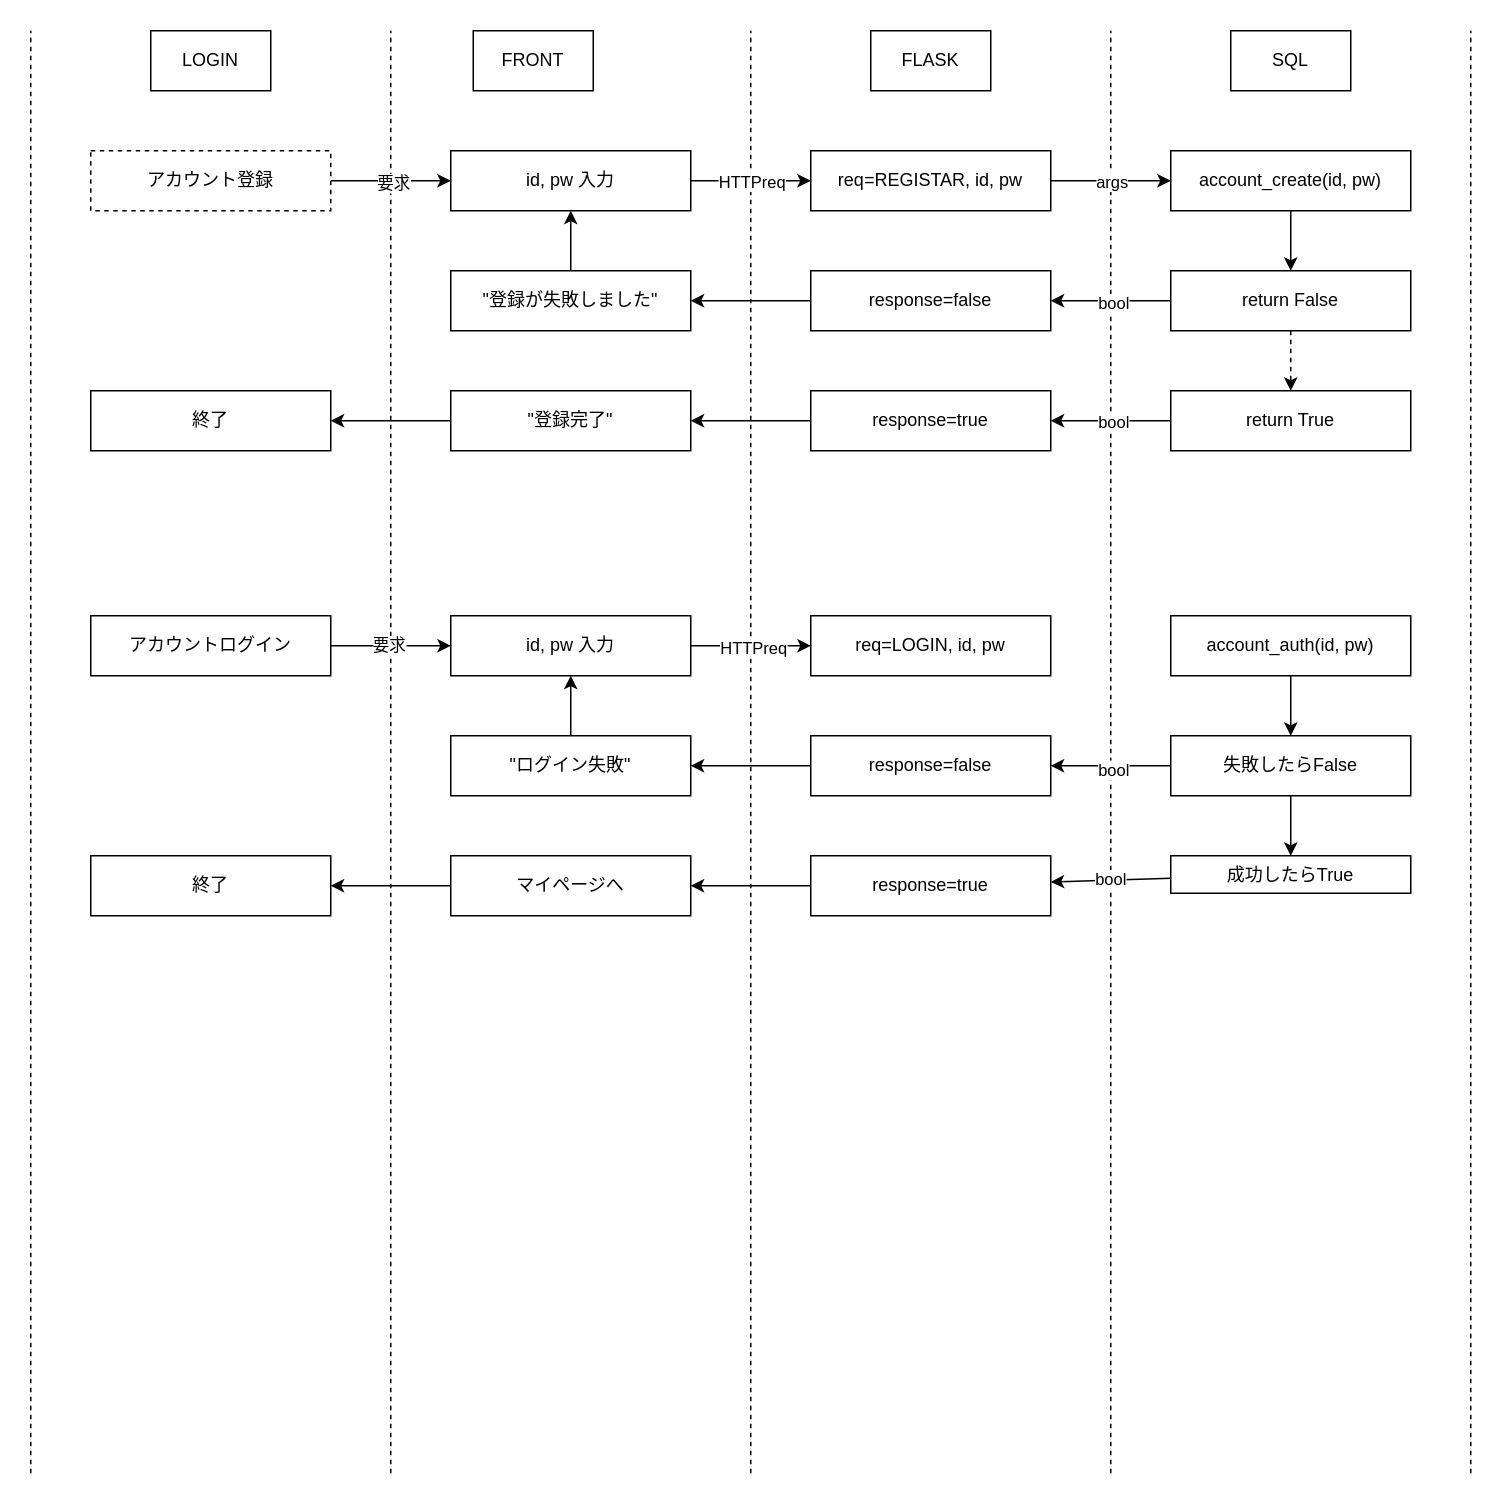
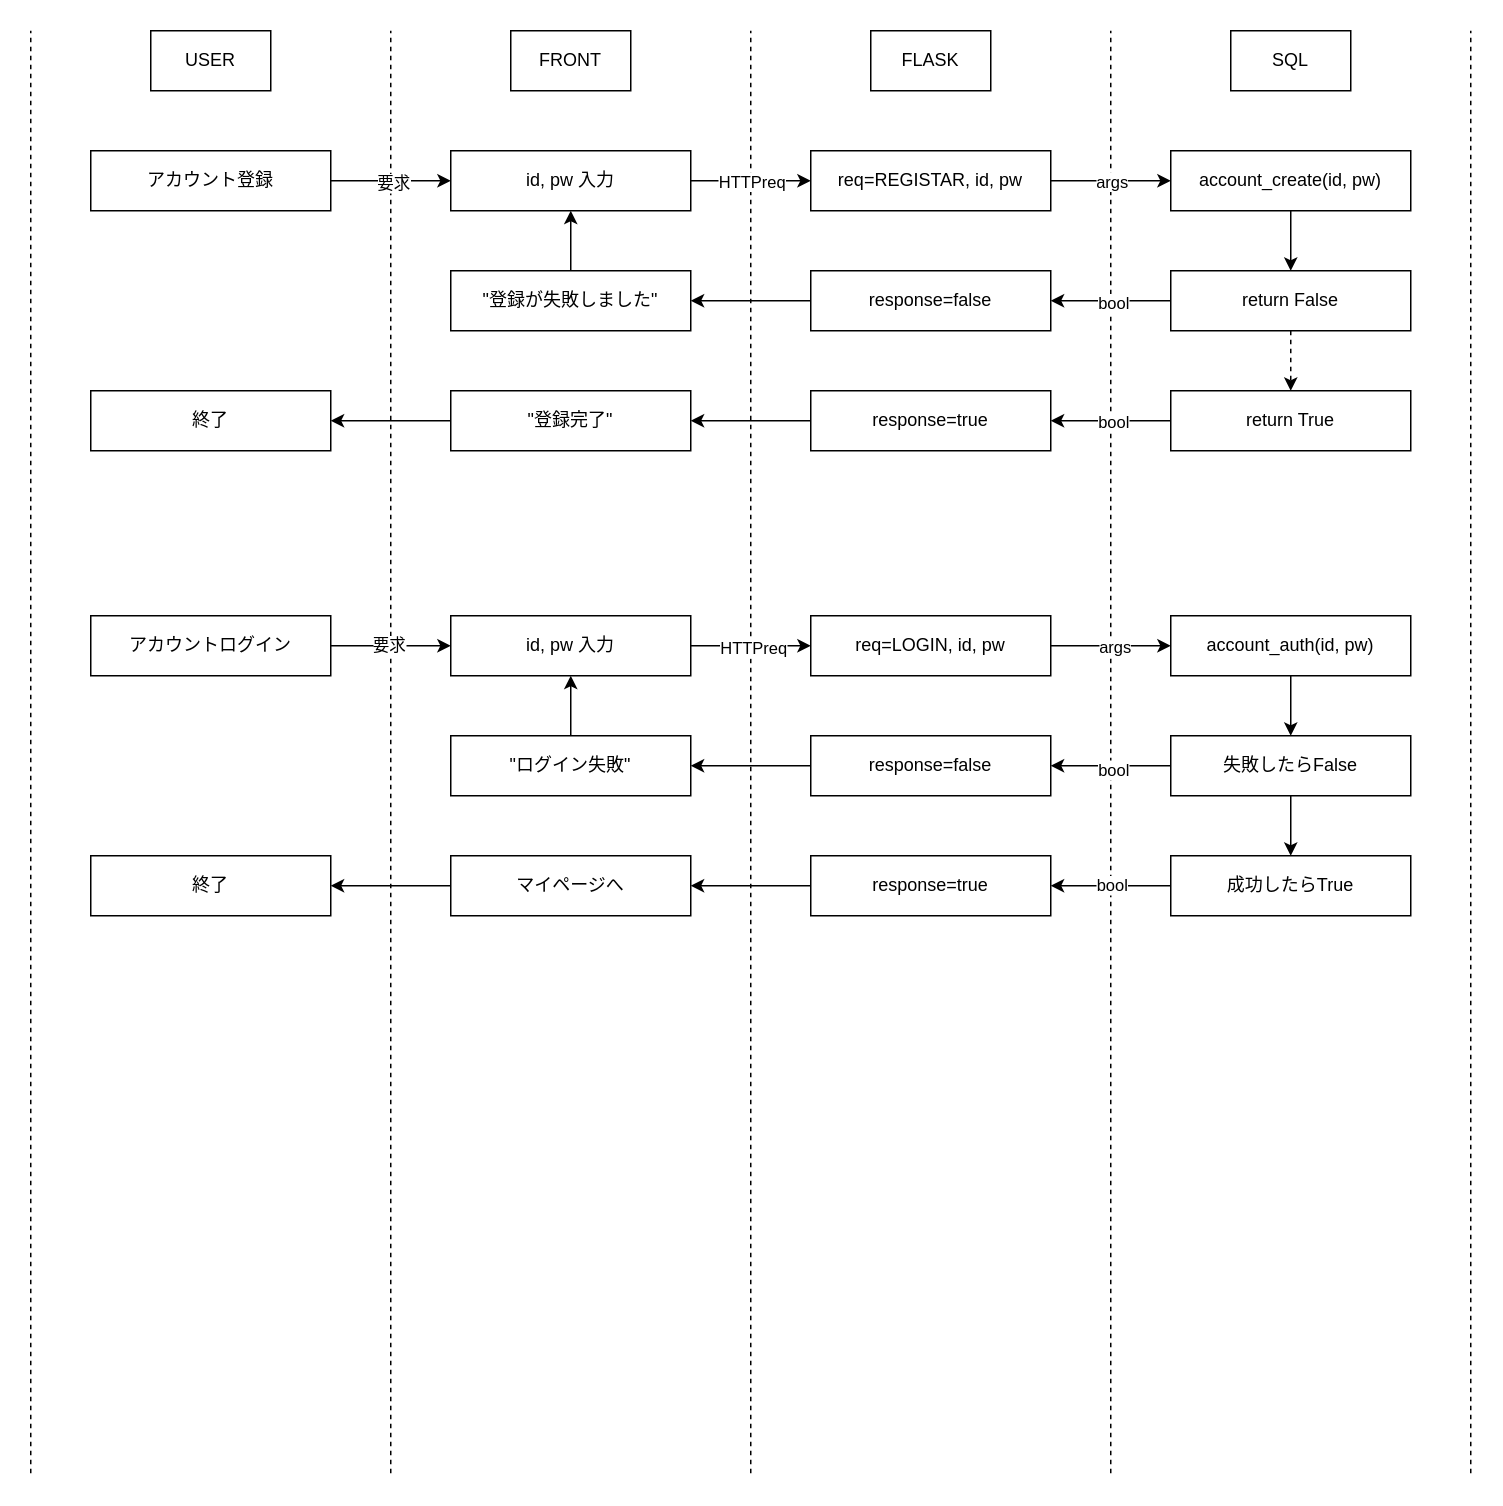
node "LOGIN": label "LOGIN" -> "USER"
node "FRONT": moved (533, 61) -> (571, 61)
node "アカウント登録": style dashed -> solid
edge "req=LOGIN, id, pw" -> "account_auth(id, pw)": added, label "args"
node "成功したらTrue": size 240x38 -> 240x60
